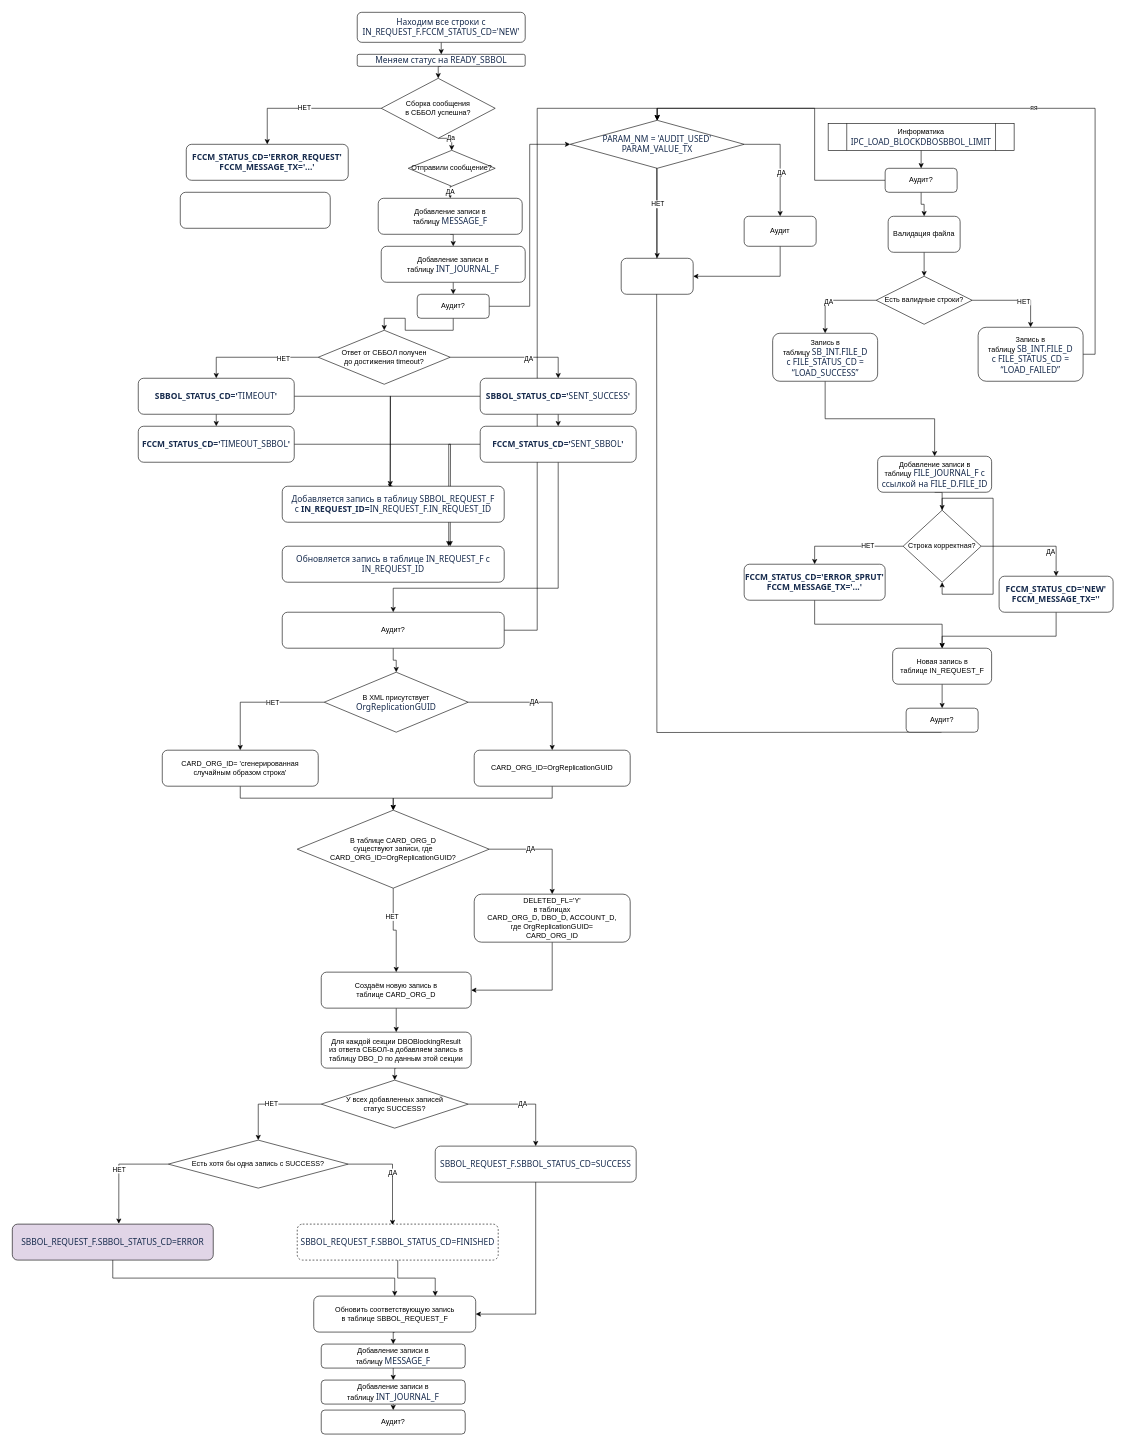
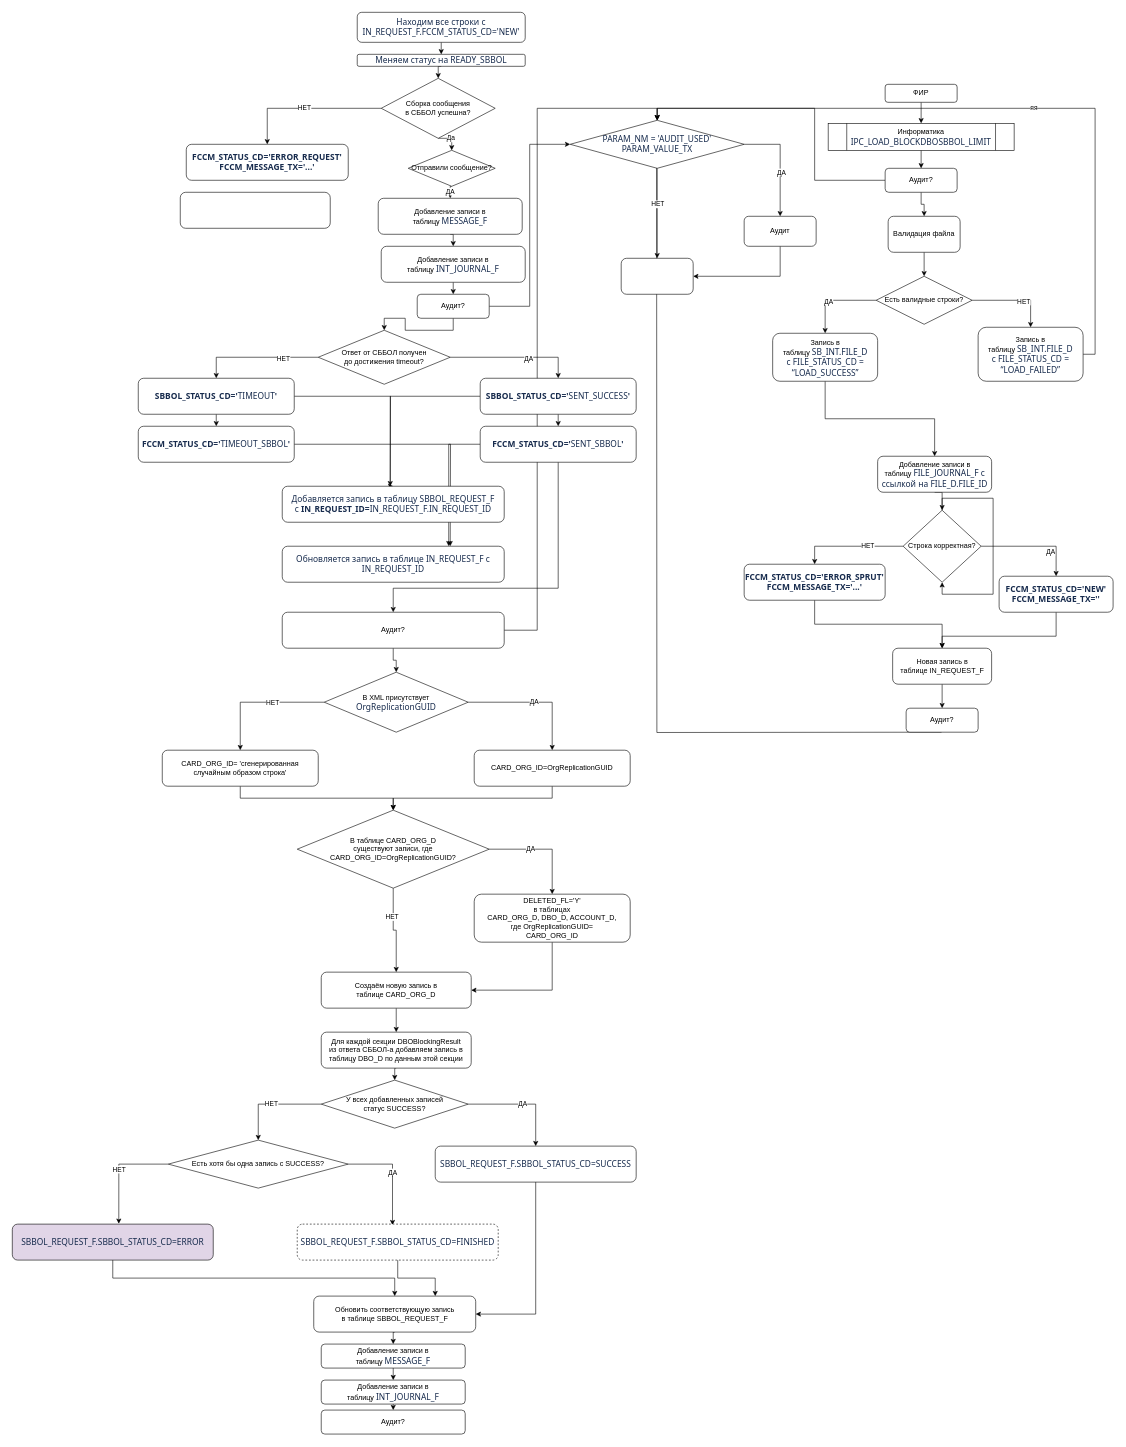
node "ФИР": added
edge "ФИР" -> "Информатика IPC_LOAD_BLOCKDBOSBBOL_LIMIT": added
